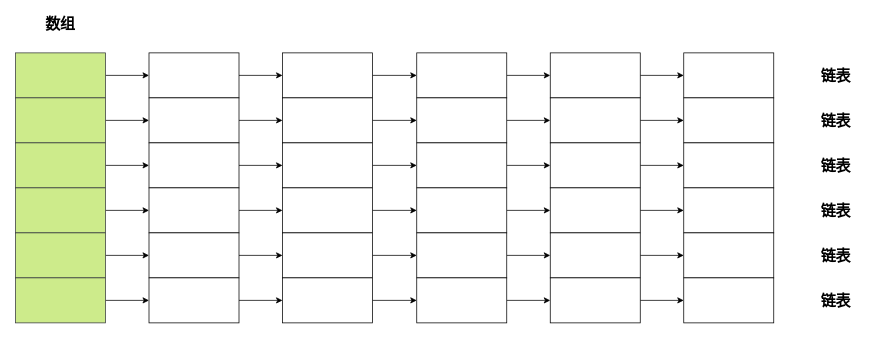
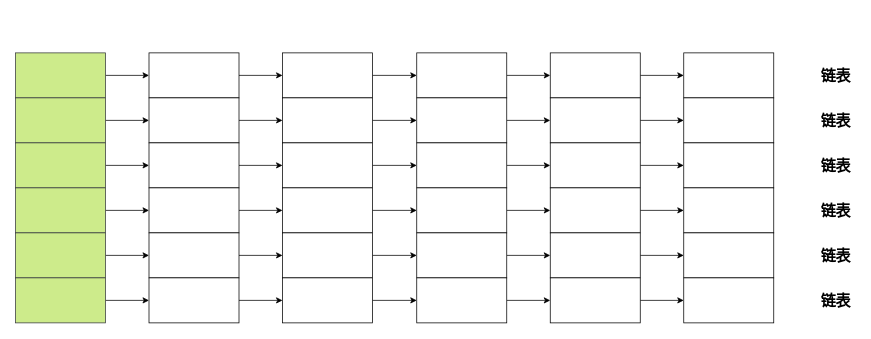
node "数组": removed
